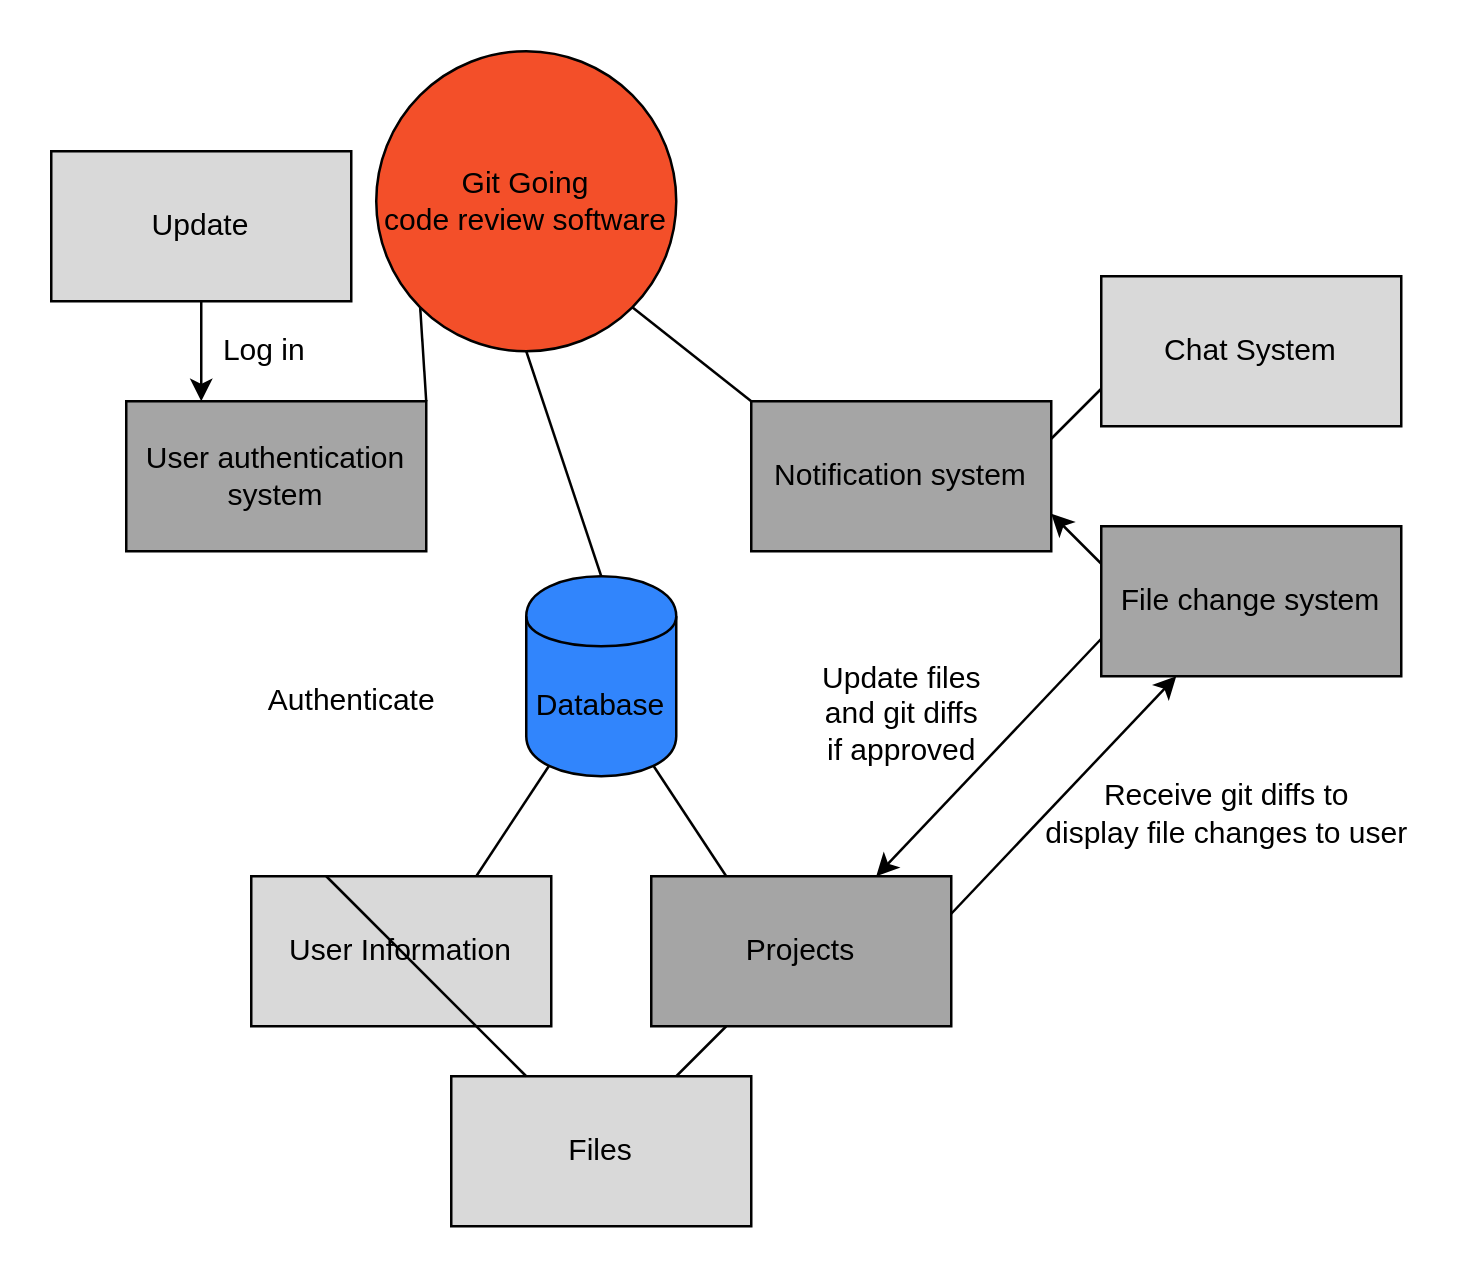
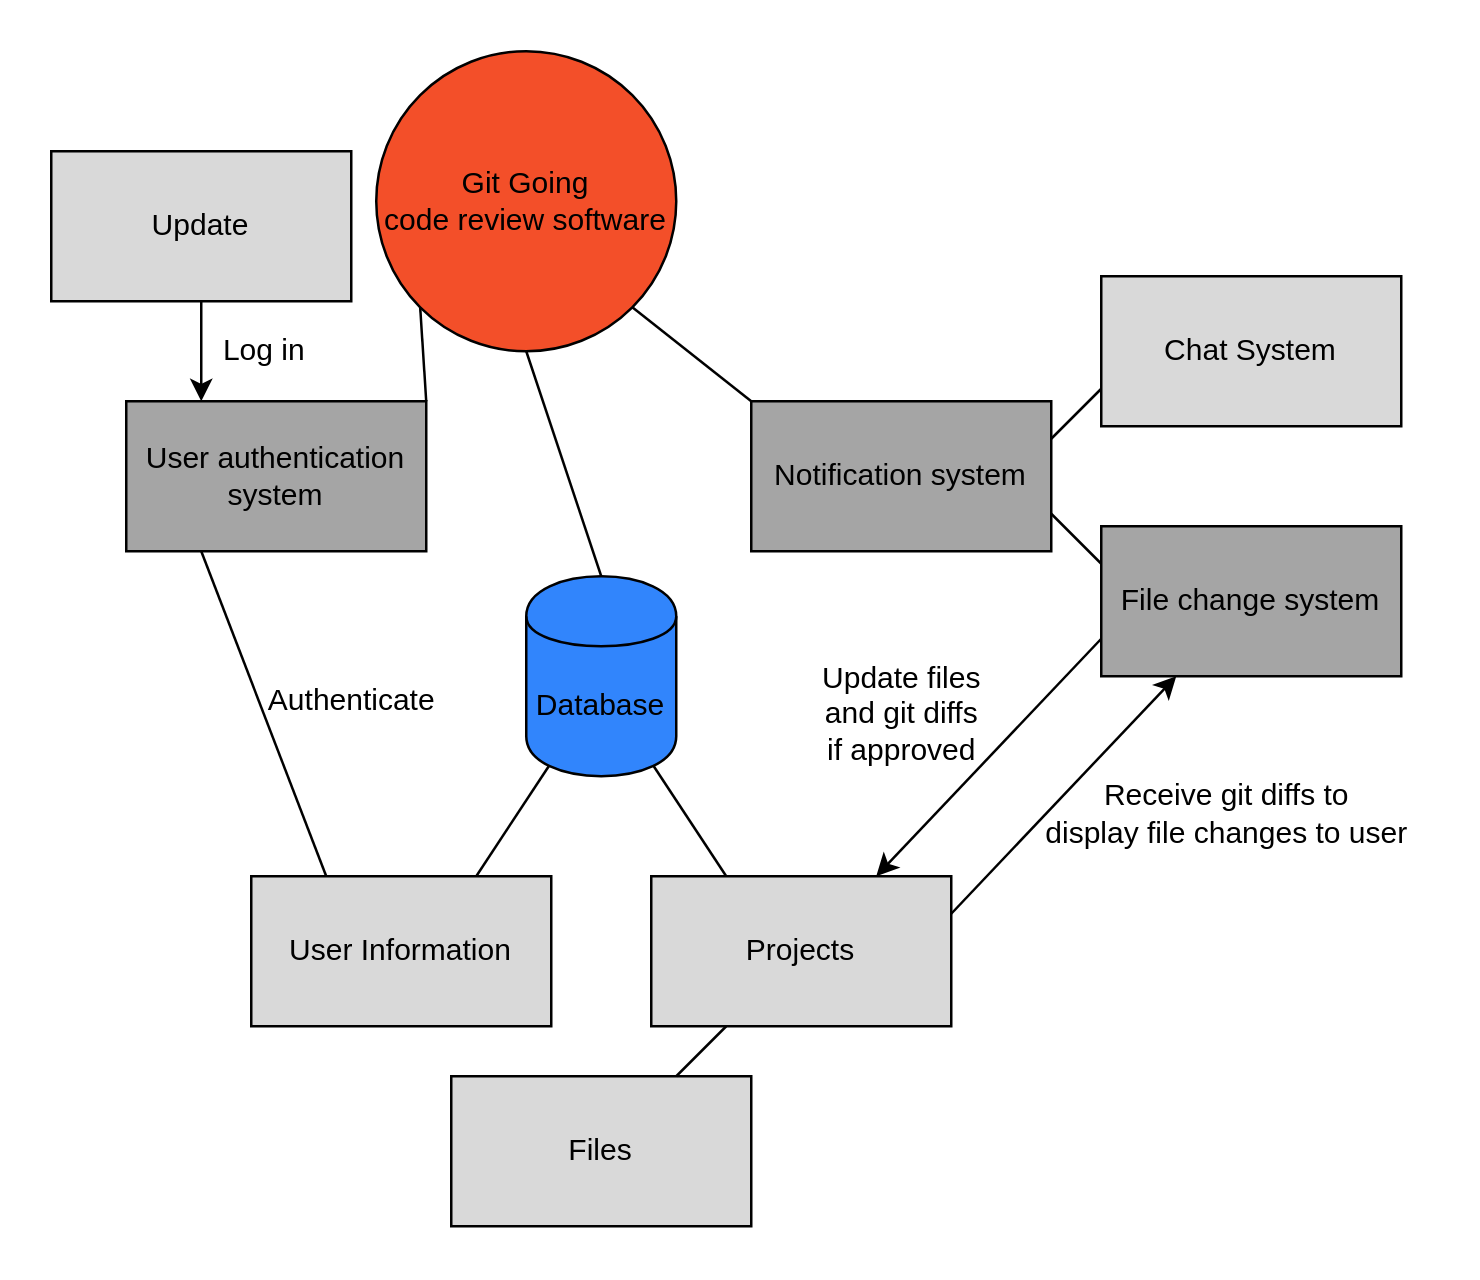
edge "File change system" -> "Notification system": arrowhead classic -> none
node "Projects": fillcolor #a5a5a5 -> #d9d9d9
edge "User Information" -- "Files": now "User Information" -- "User authentication system"
